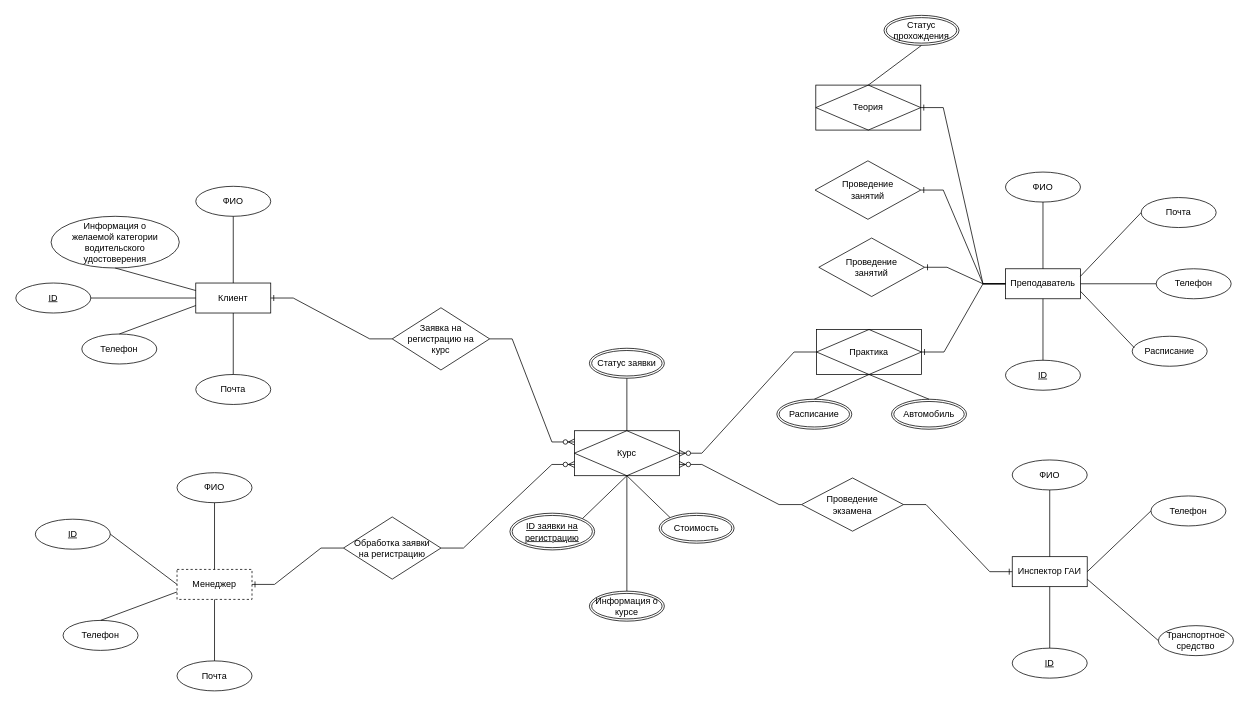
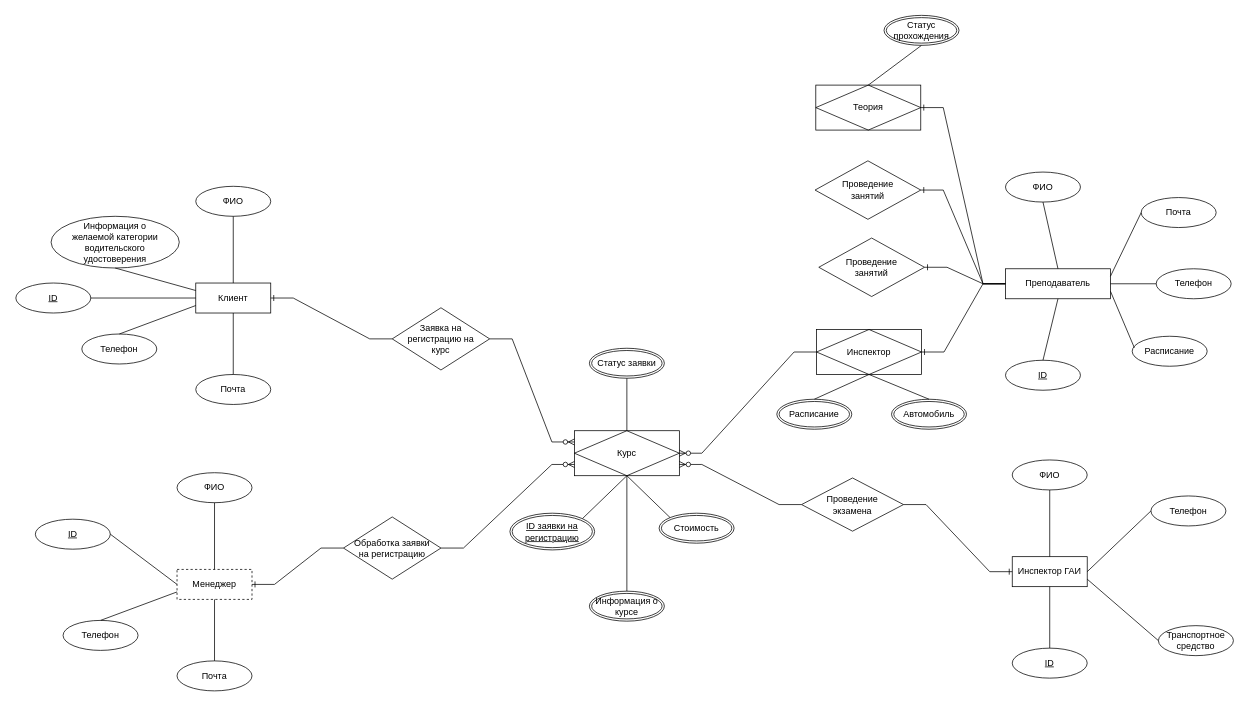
node "Преподаватель": size 75x30 -> 105x30
node "Практика": label "Практика" -> "Инспектор"
